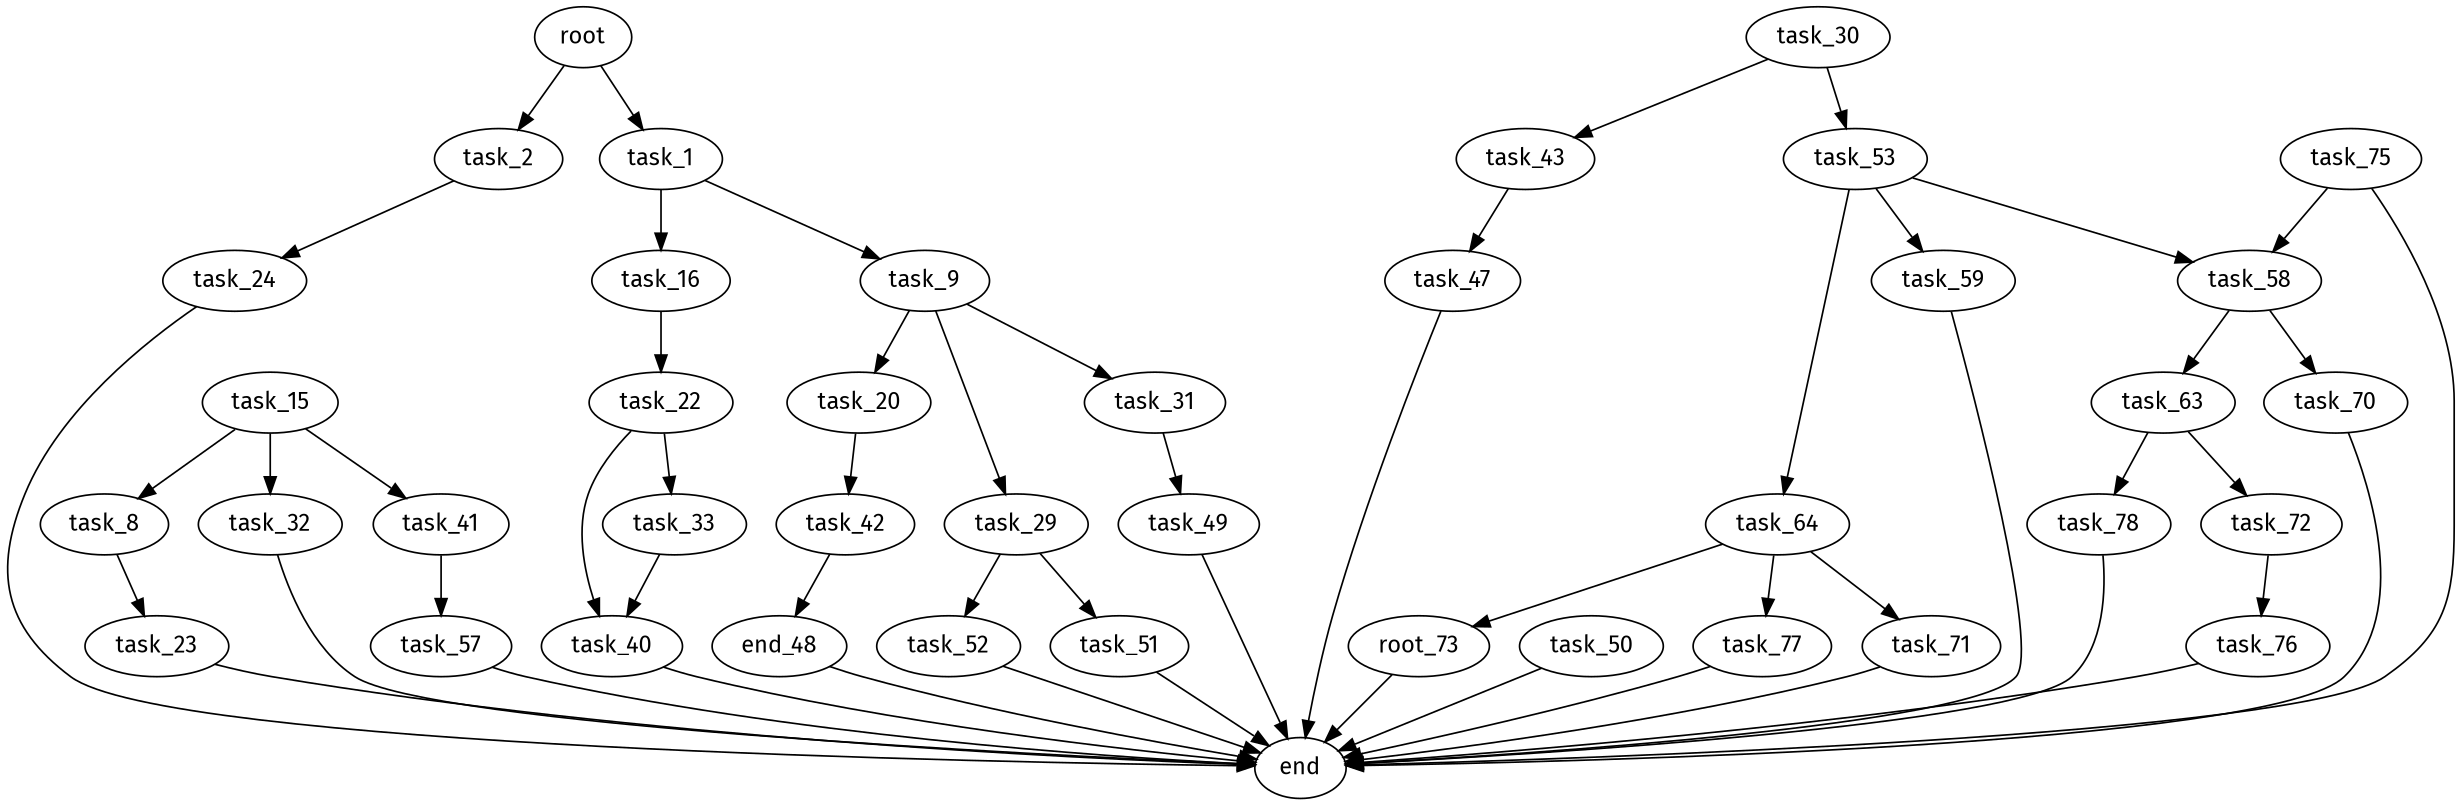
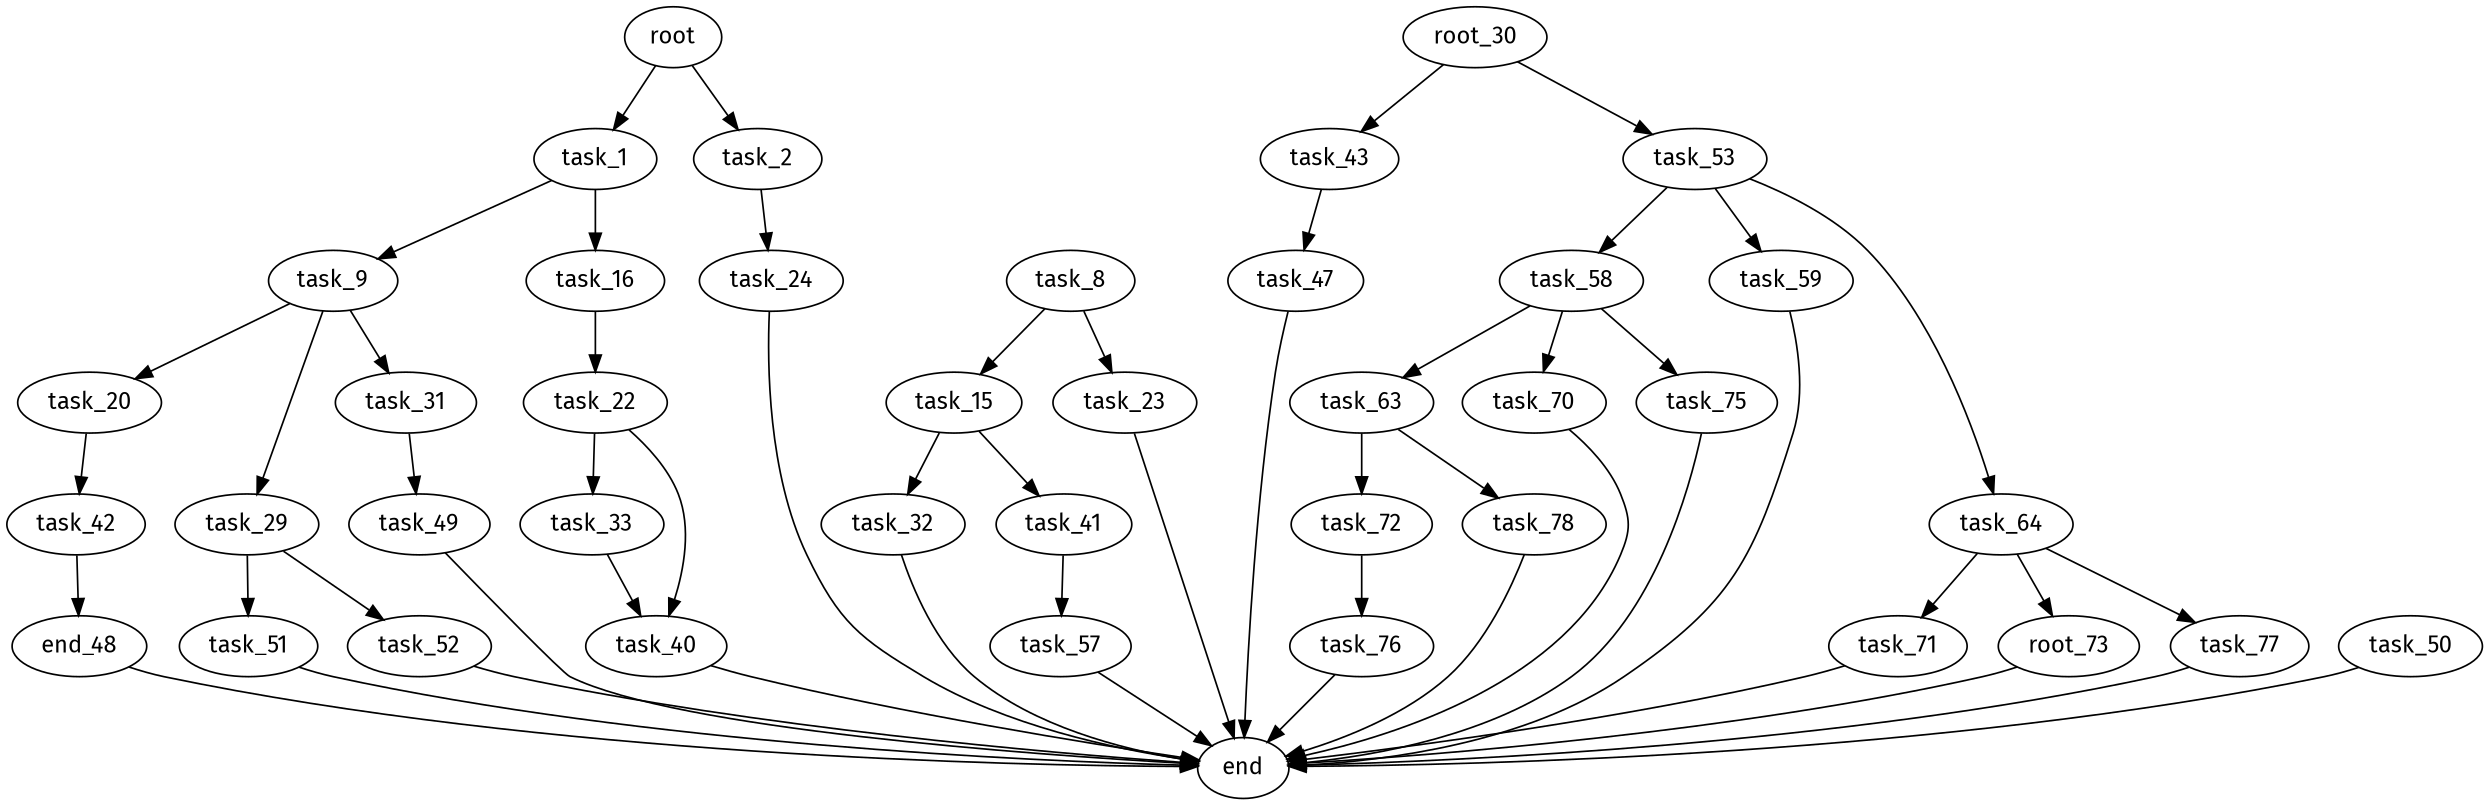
node "task_30": label "task_30" -> "root_30"
edge "task_75" -> "task_58": reversed
edge "task_15" -> "task_8": reversed
